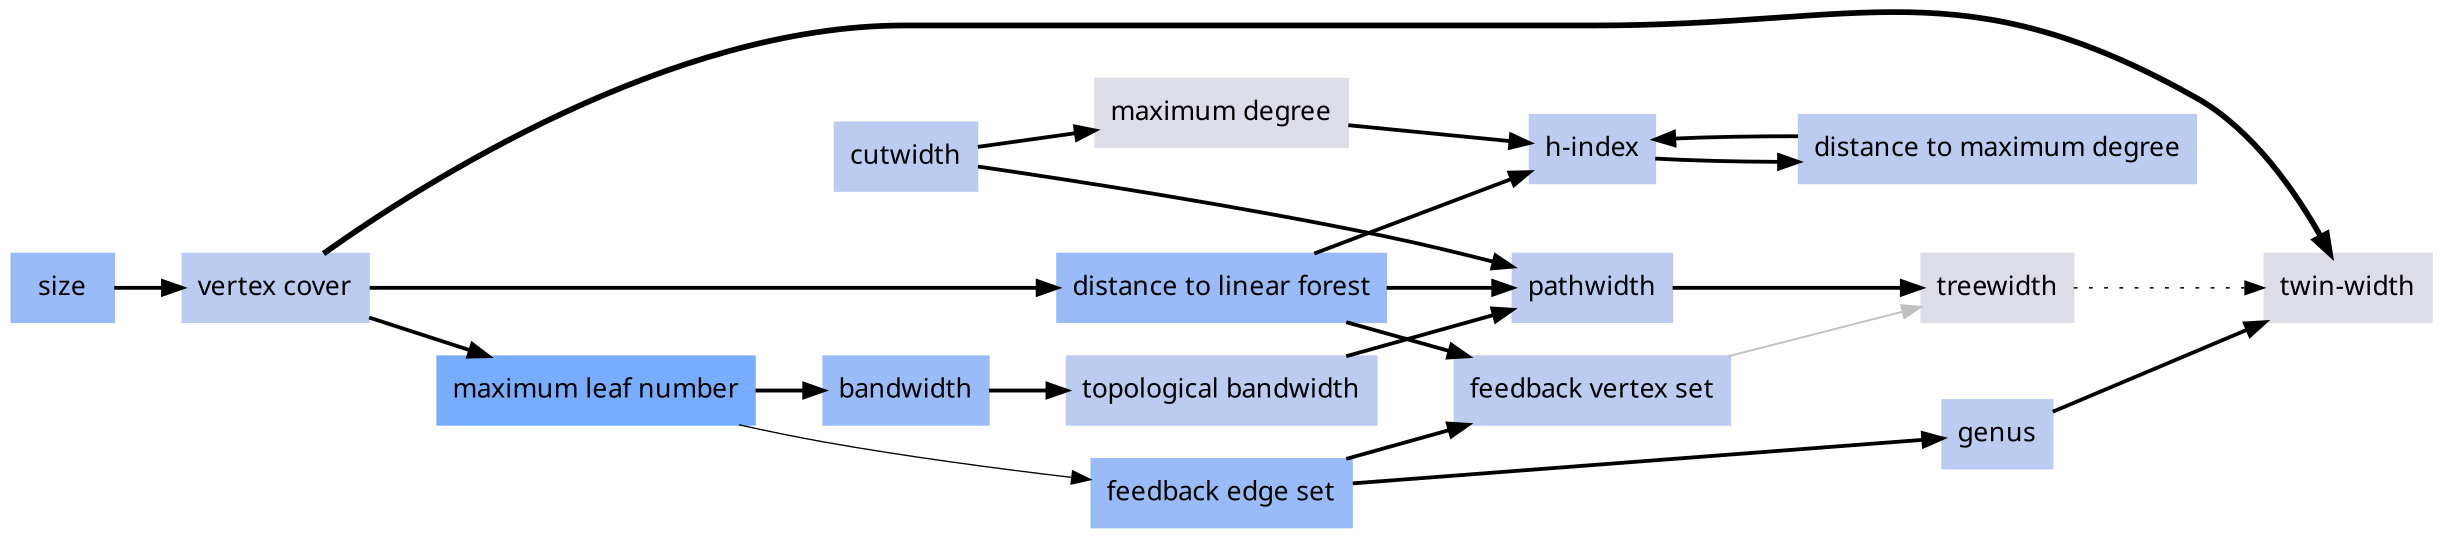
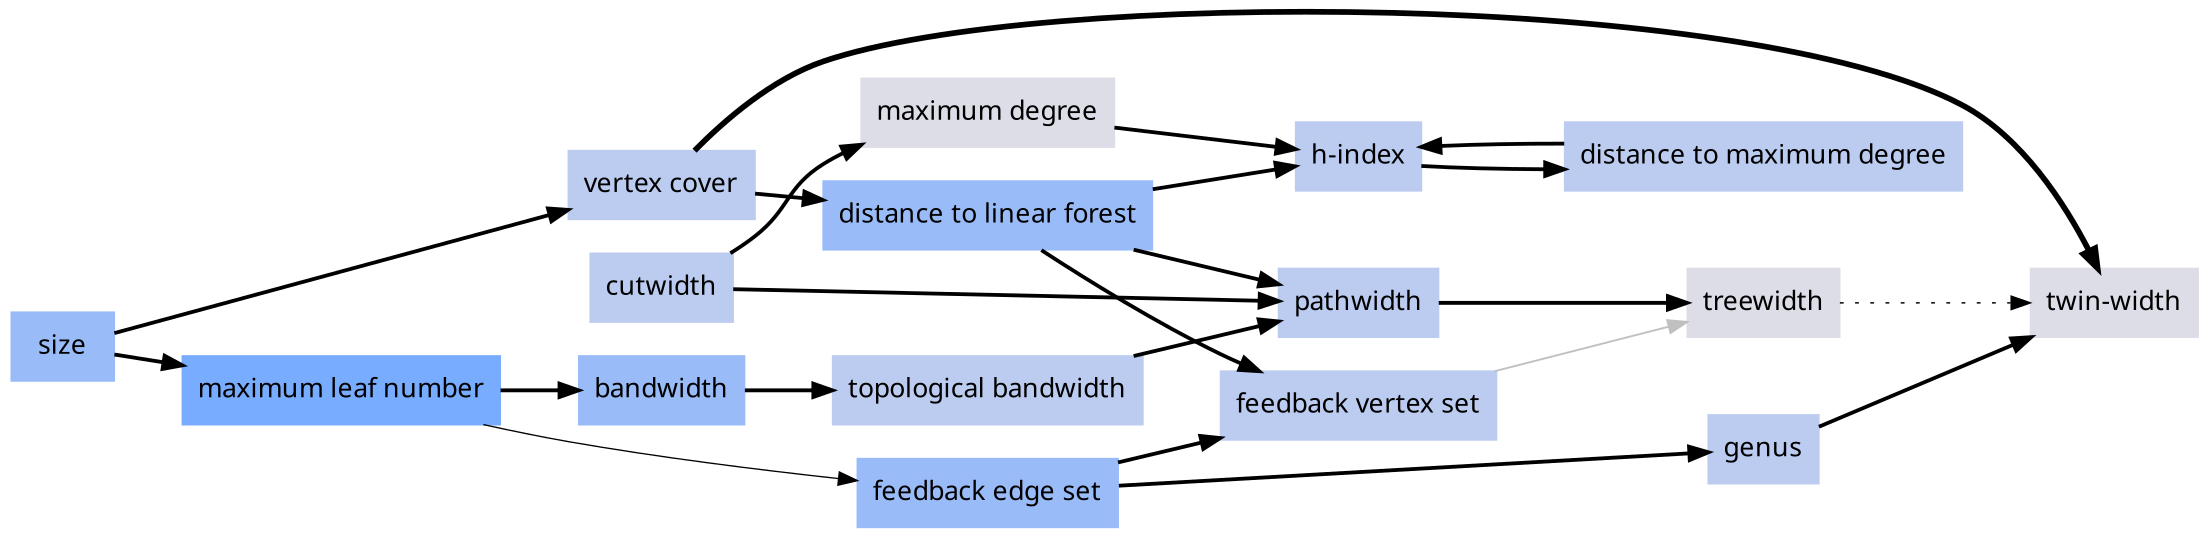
edge "vertex cover" -> "maximum leaf number": now "size" -> "maximum leaf number"
